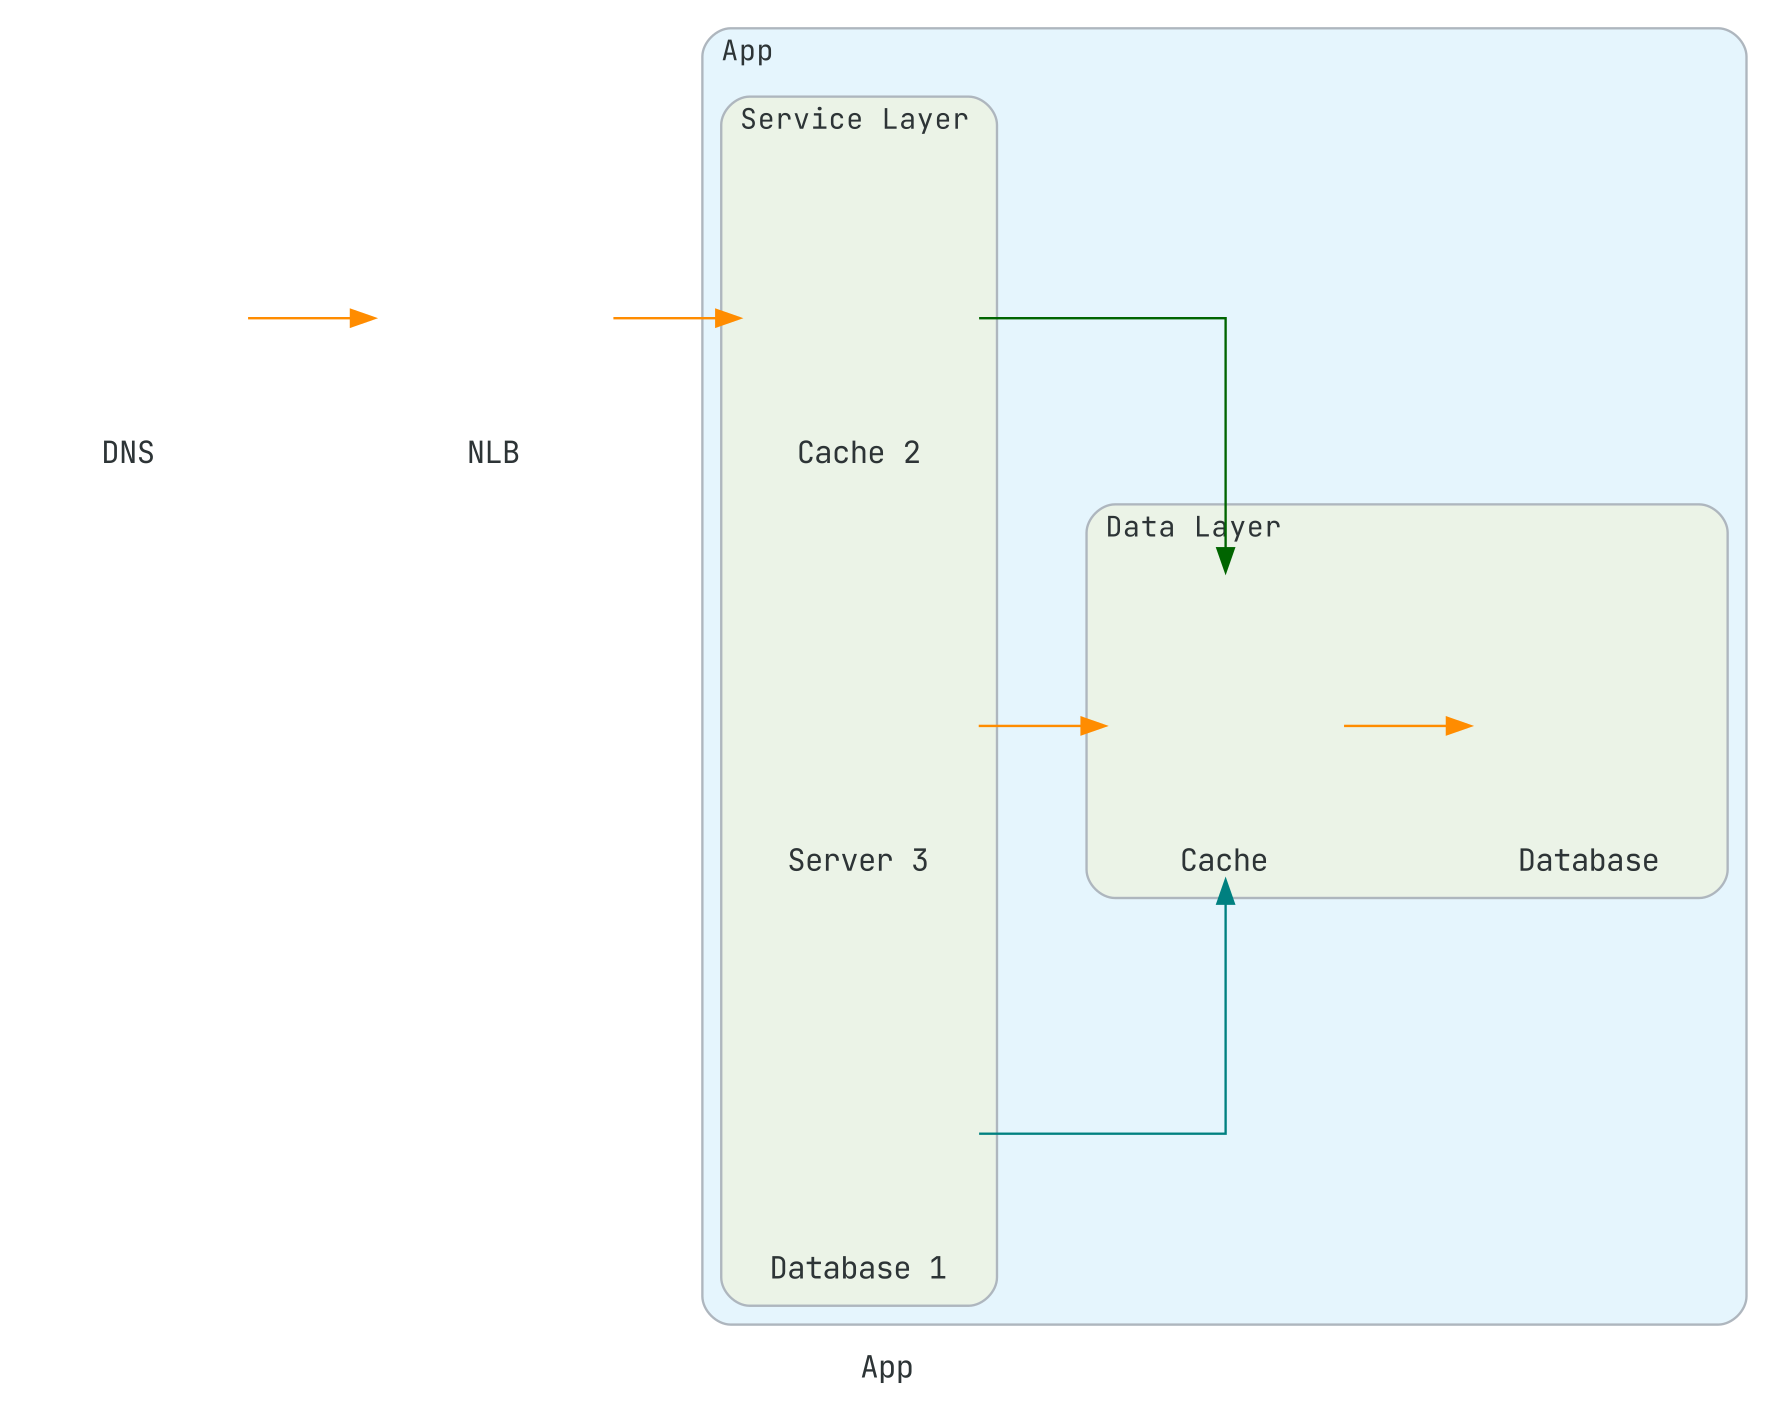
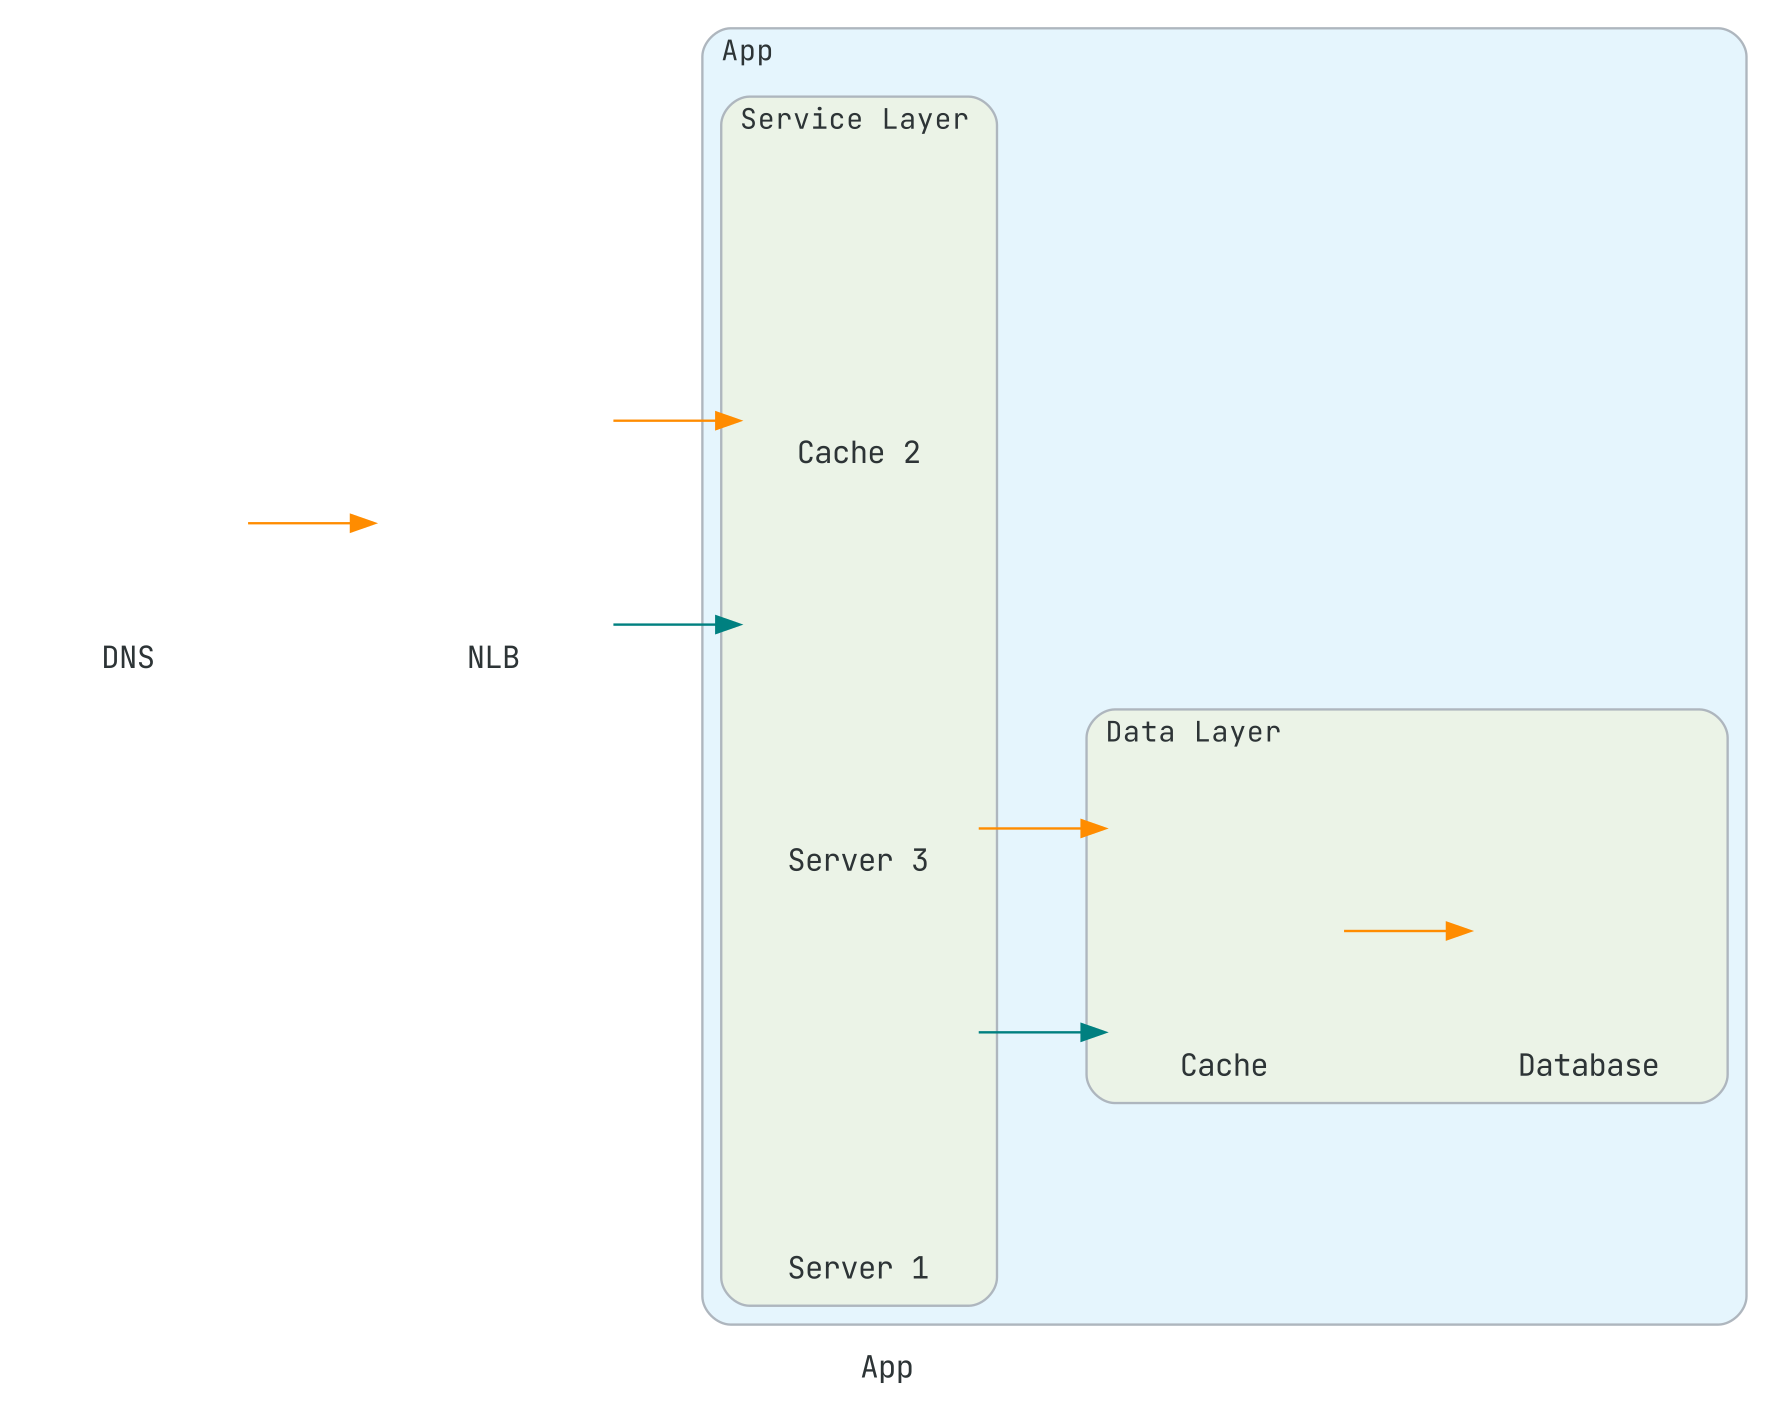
edge "Cache 2" -> "Cache": removed
edge "NLB" -> "Server 3": added
node "Database 1": label "Database 1" -> "Server 1"
